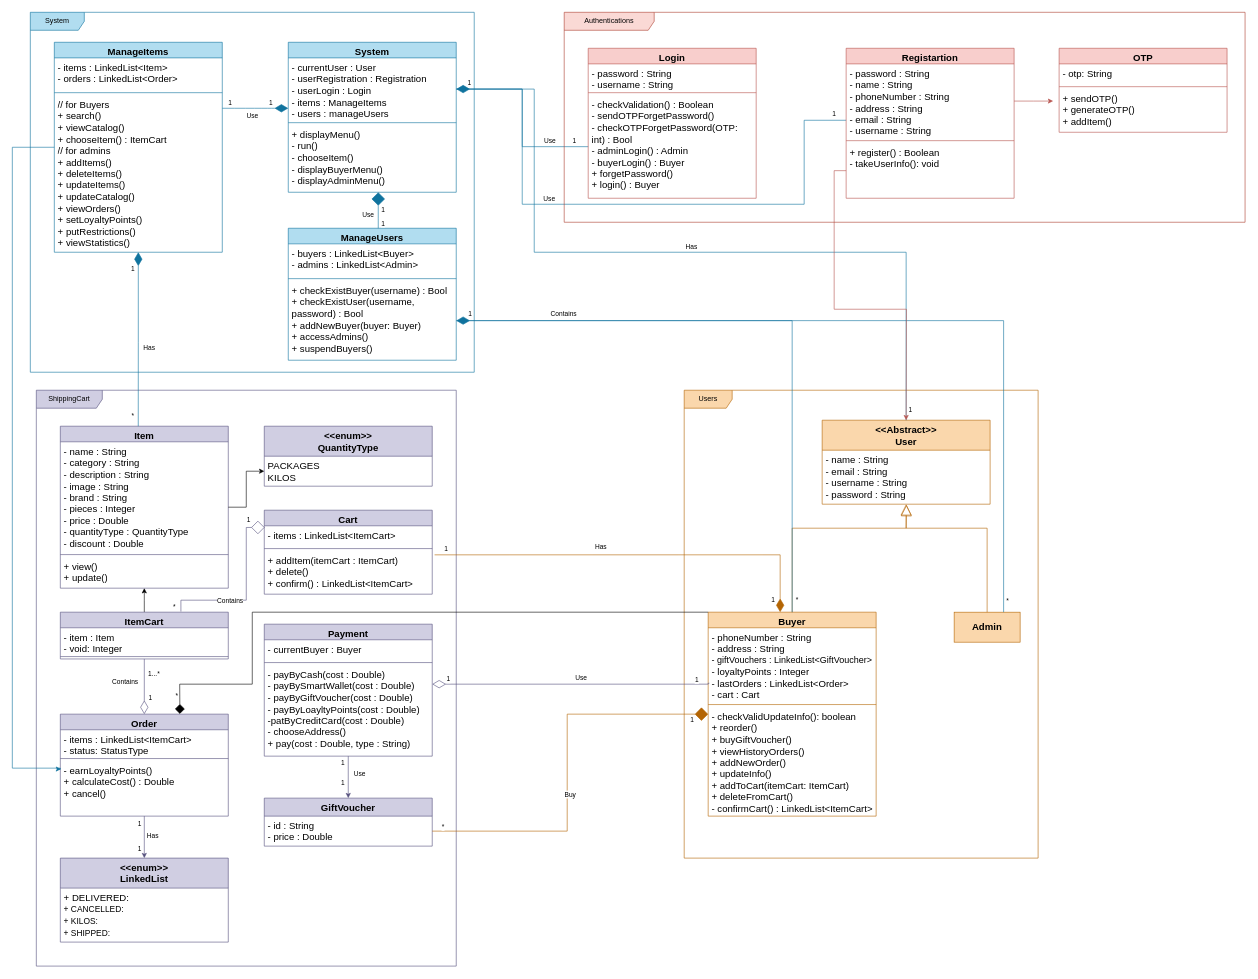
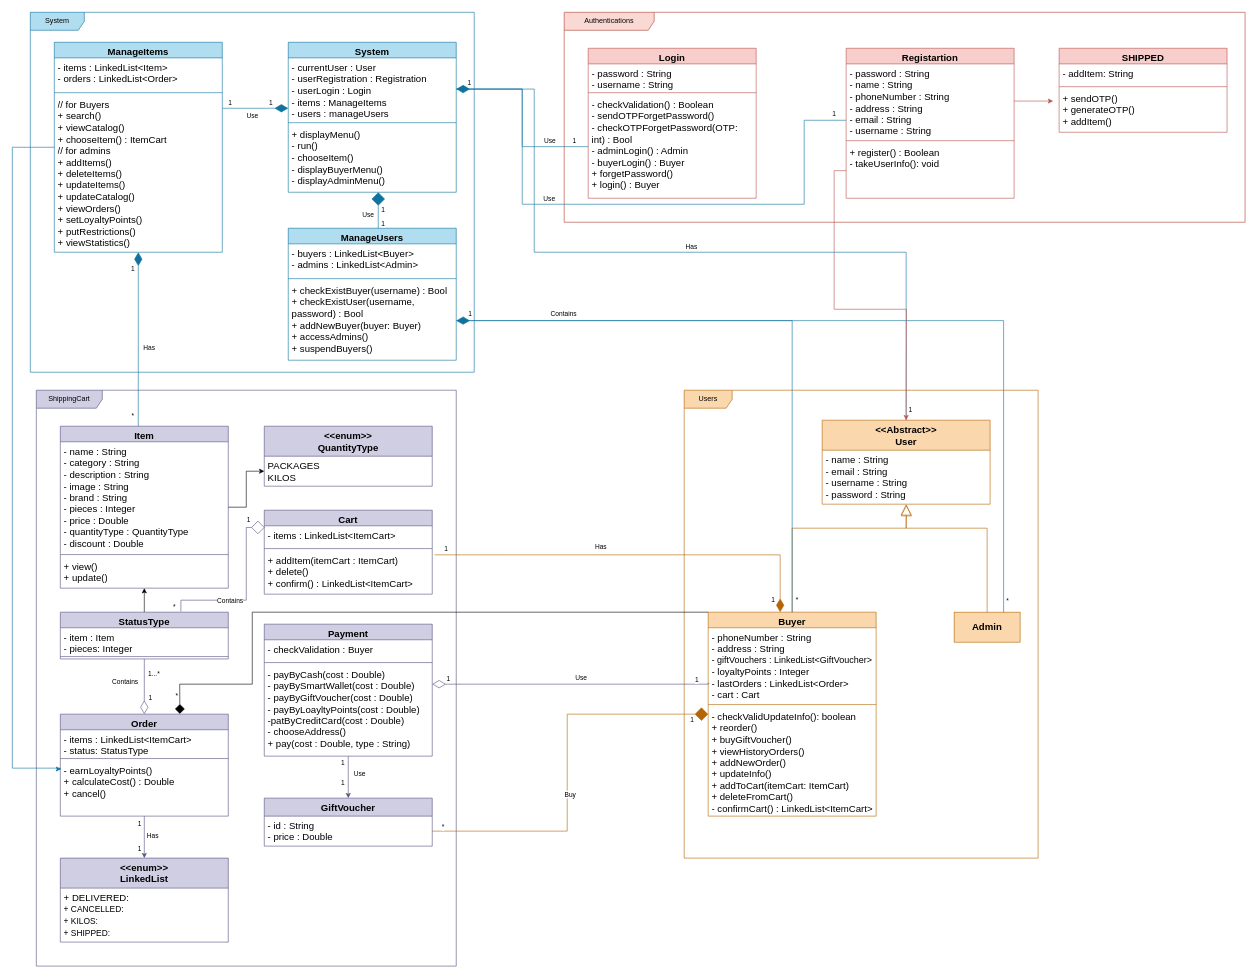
node "OTP": label "OTP" -> "SHIPPED"
node "- otp: String": label "- otp: String" -> "- addItem: String"
node "ItemCart": label "ItemCart" -> "StatusType"
node "- item : Item - void: Integer": label "- item : Item - void: Integer" -> "- item : Item - pieces: Integer"
node "- currentBuyer : Buyer": label "- currentBuyer : Buyer" -> "- checkValidation : Buyer"
